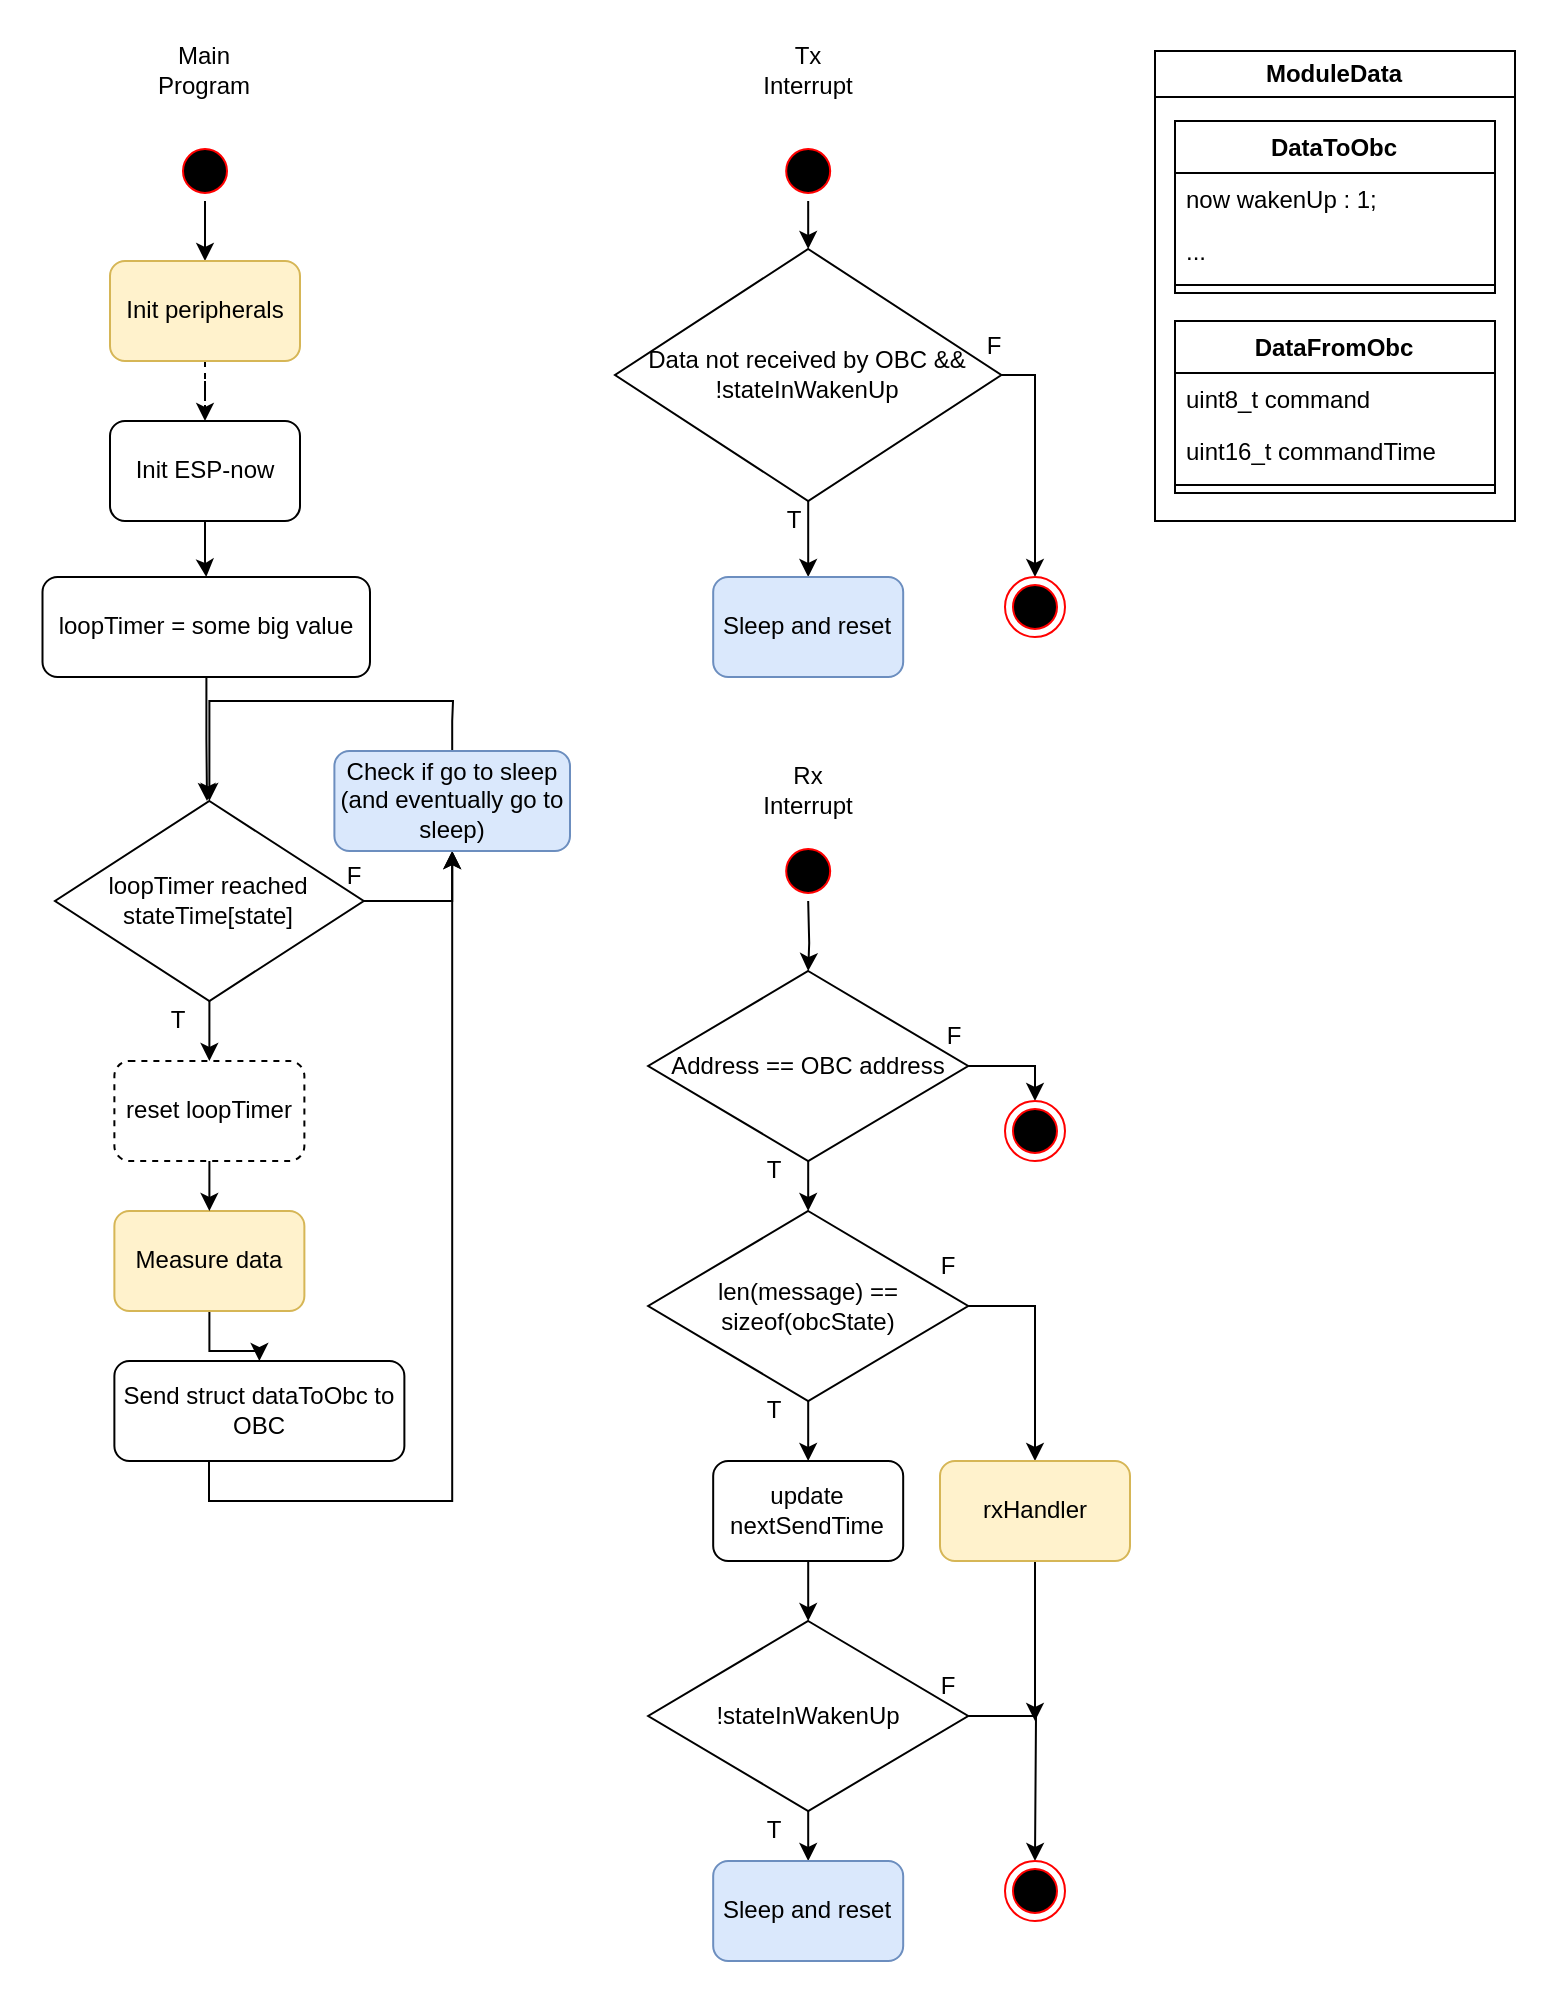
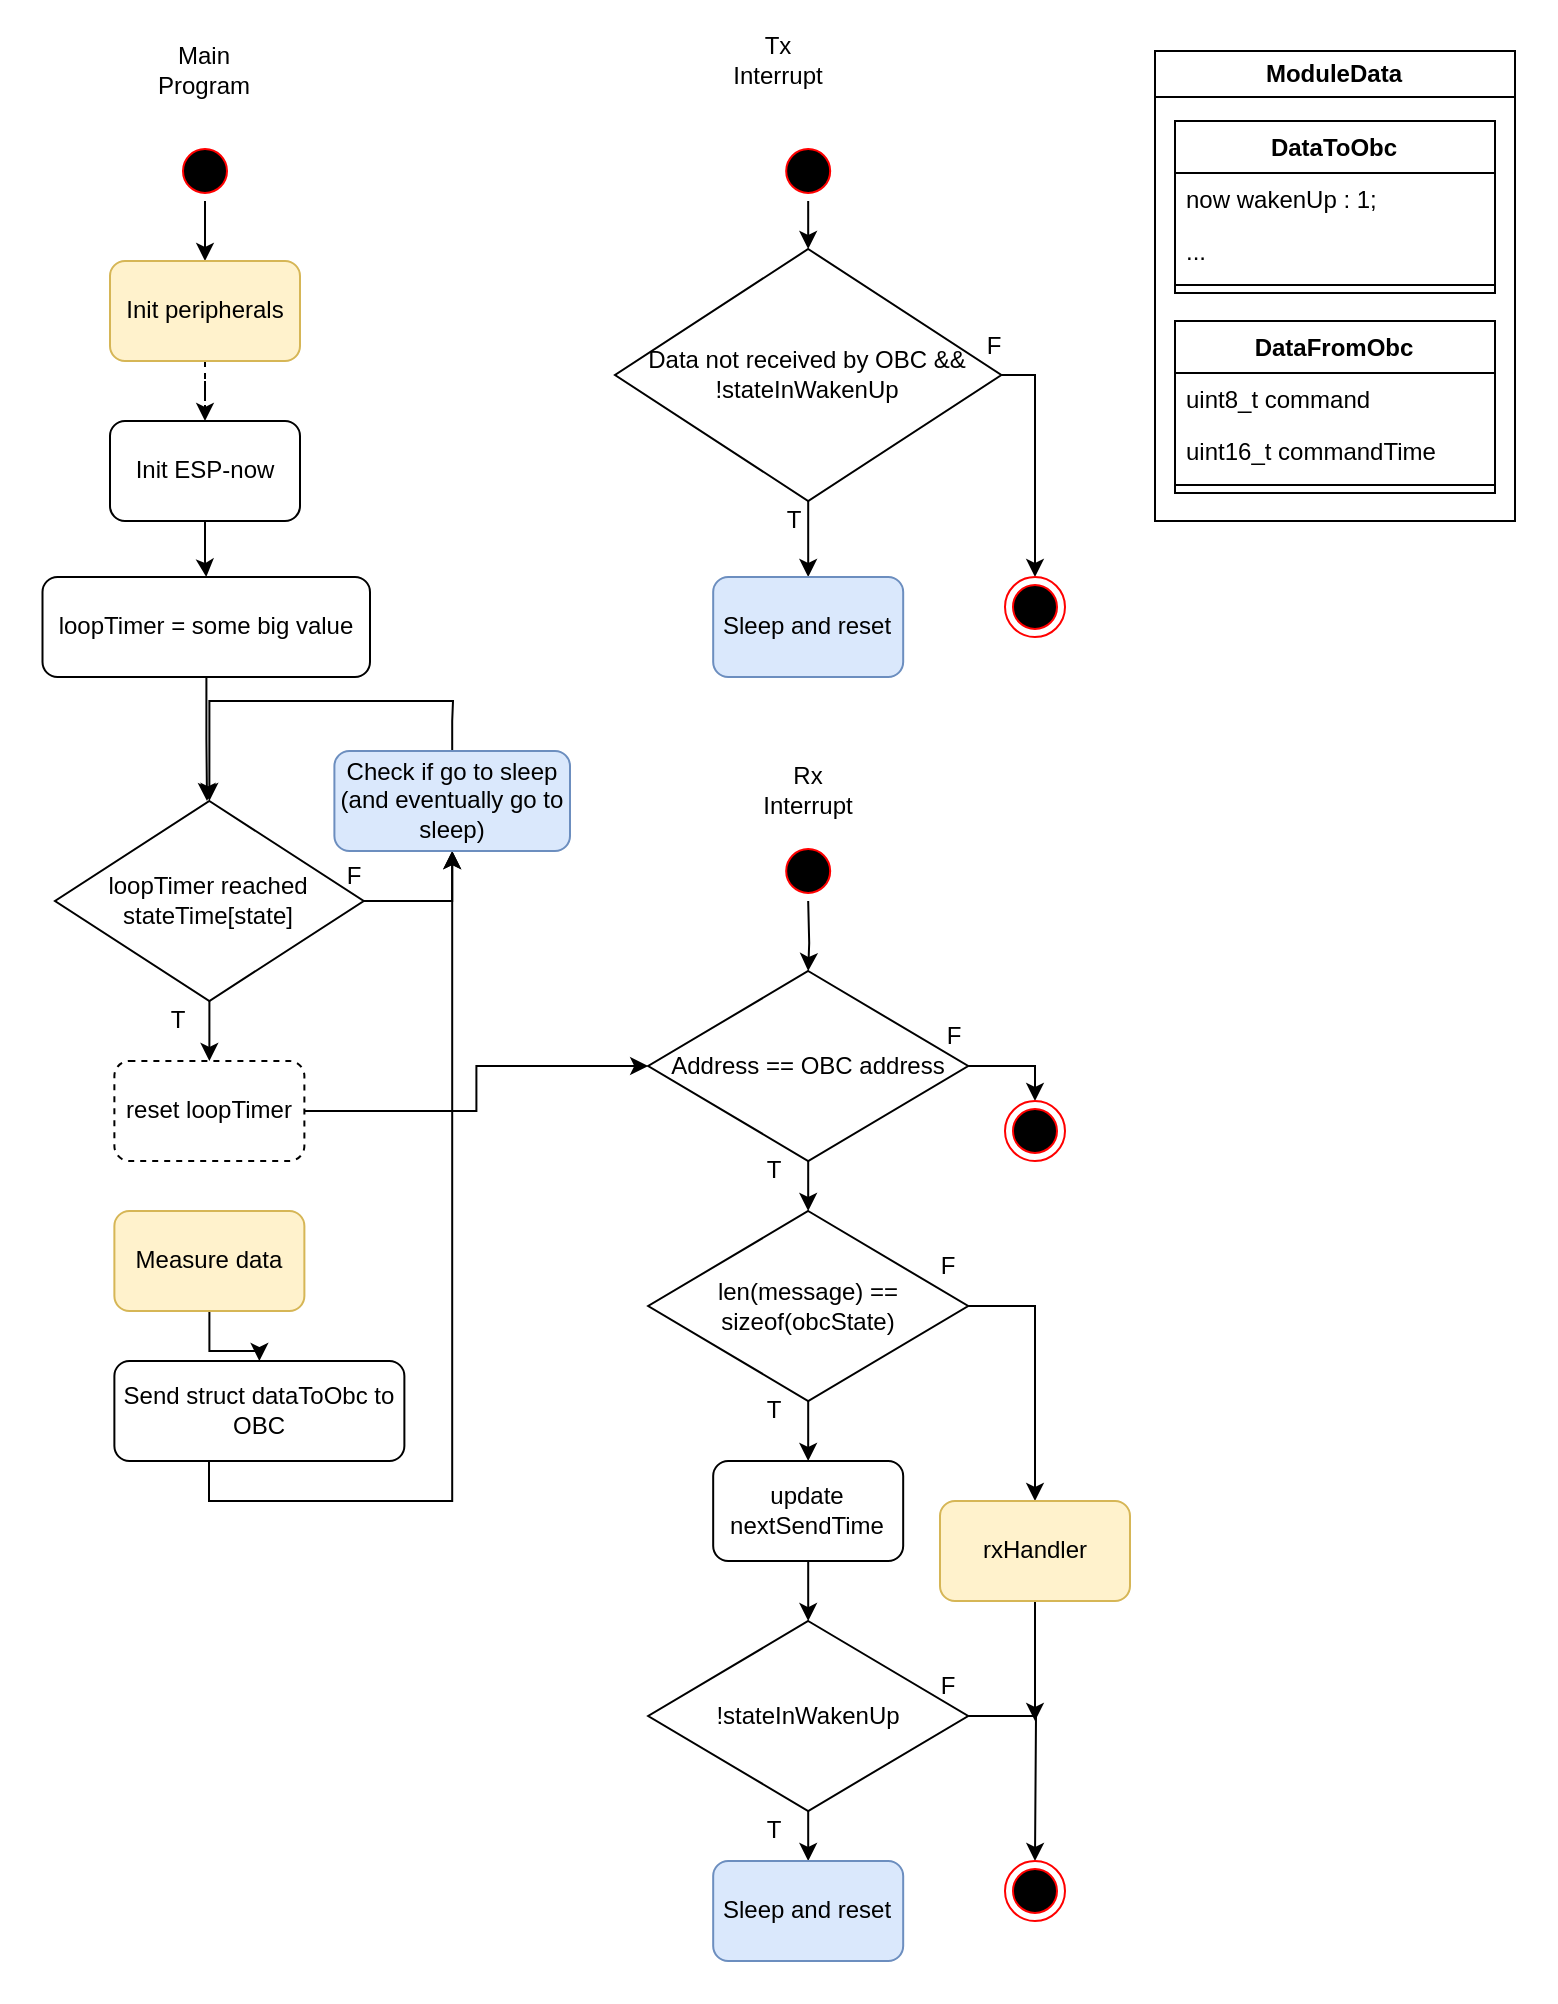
node "Tx Interrupt": moved (808, 71) -> (778, 61)
edge "reset loopTimer" -> "Measure data": now "reset loopTimer" -> "Address == OBC address"
node "rxHandler": moved (1035, 1511) -> (1035, 1551)
